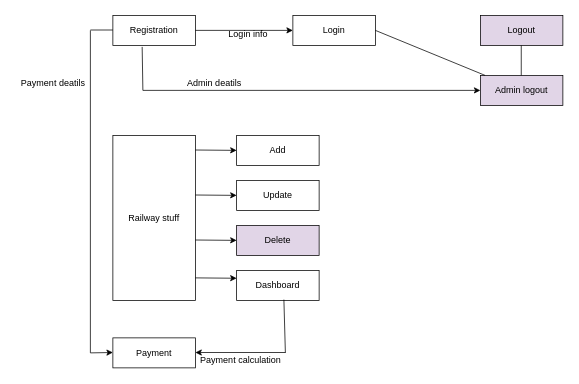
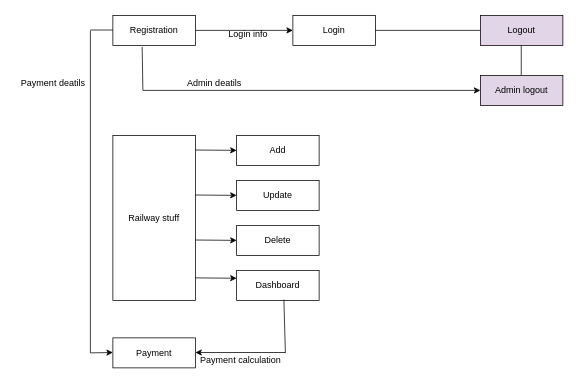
edge "Login" -- "Admin logout": now "Login" -- "Logout"
node "Delete": fillcolor #e1d5e7 -> #ffffff
